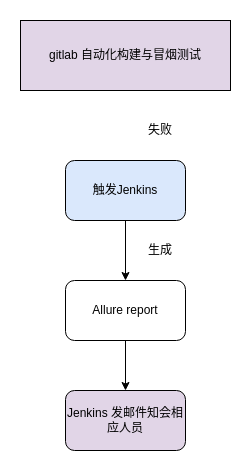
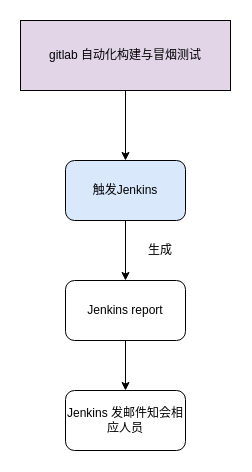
edge "gitlab 自动化构建与冒烟测试" -> "触发Jenkins": added
node "失败": removed
node "Allure report": label "Allure report" -> "Jenkins report"
node "Jenkins 发邮件知会相应人员": fillcolor #e1d5e7 -> #ffffff
